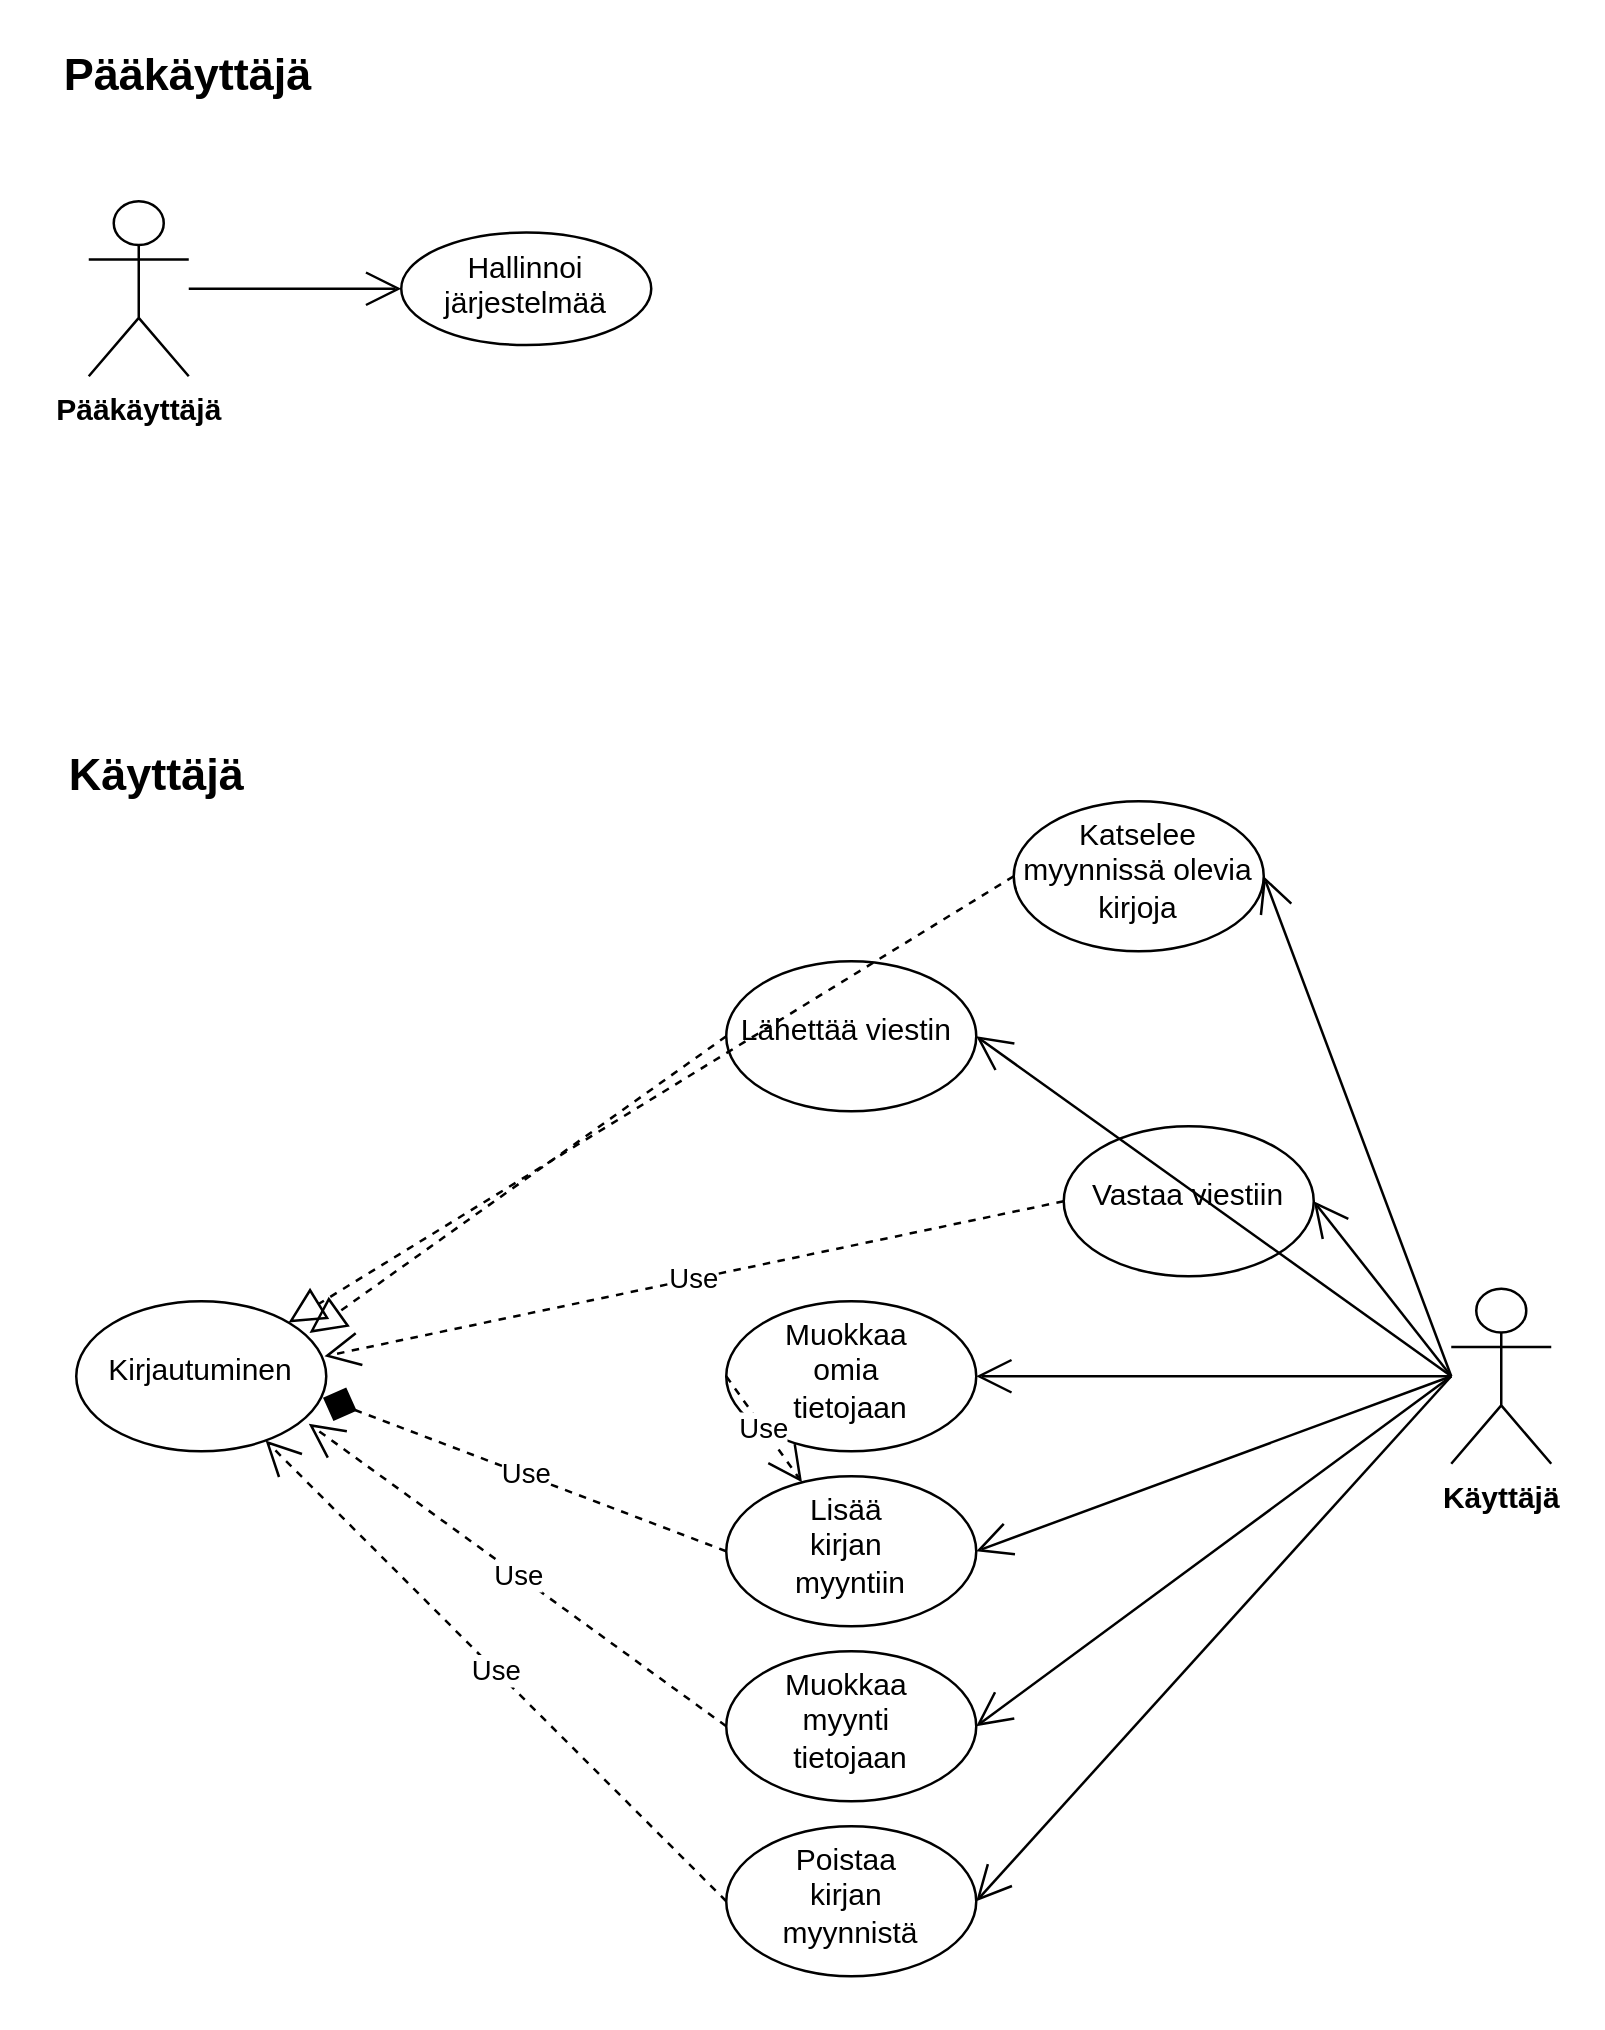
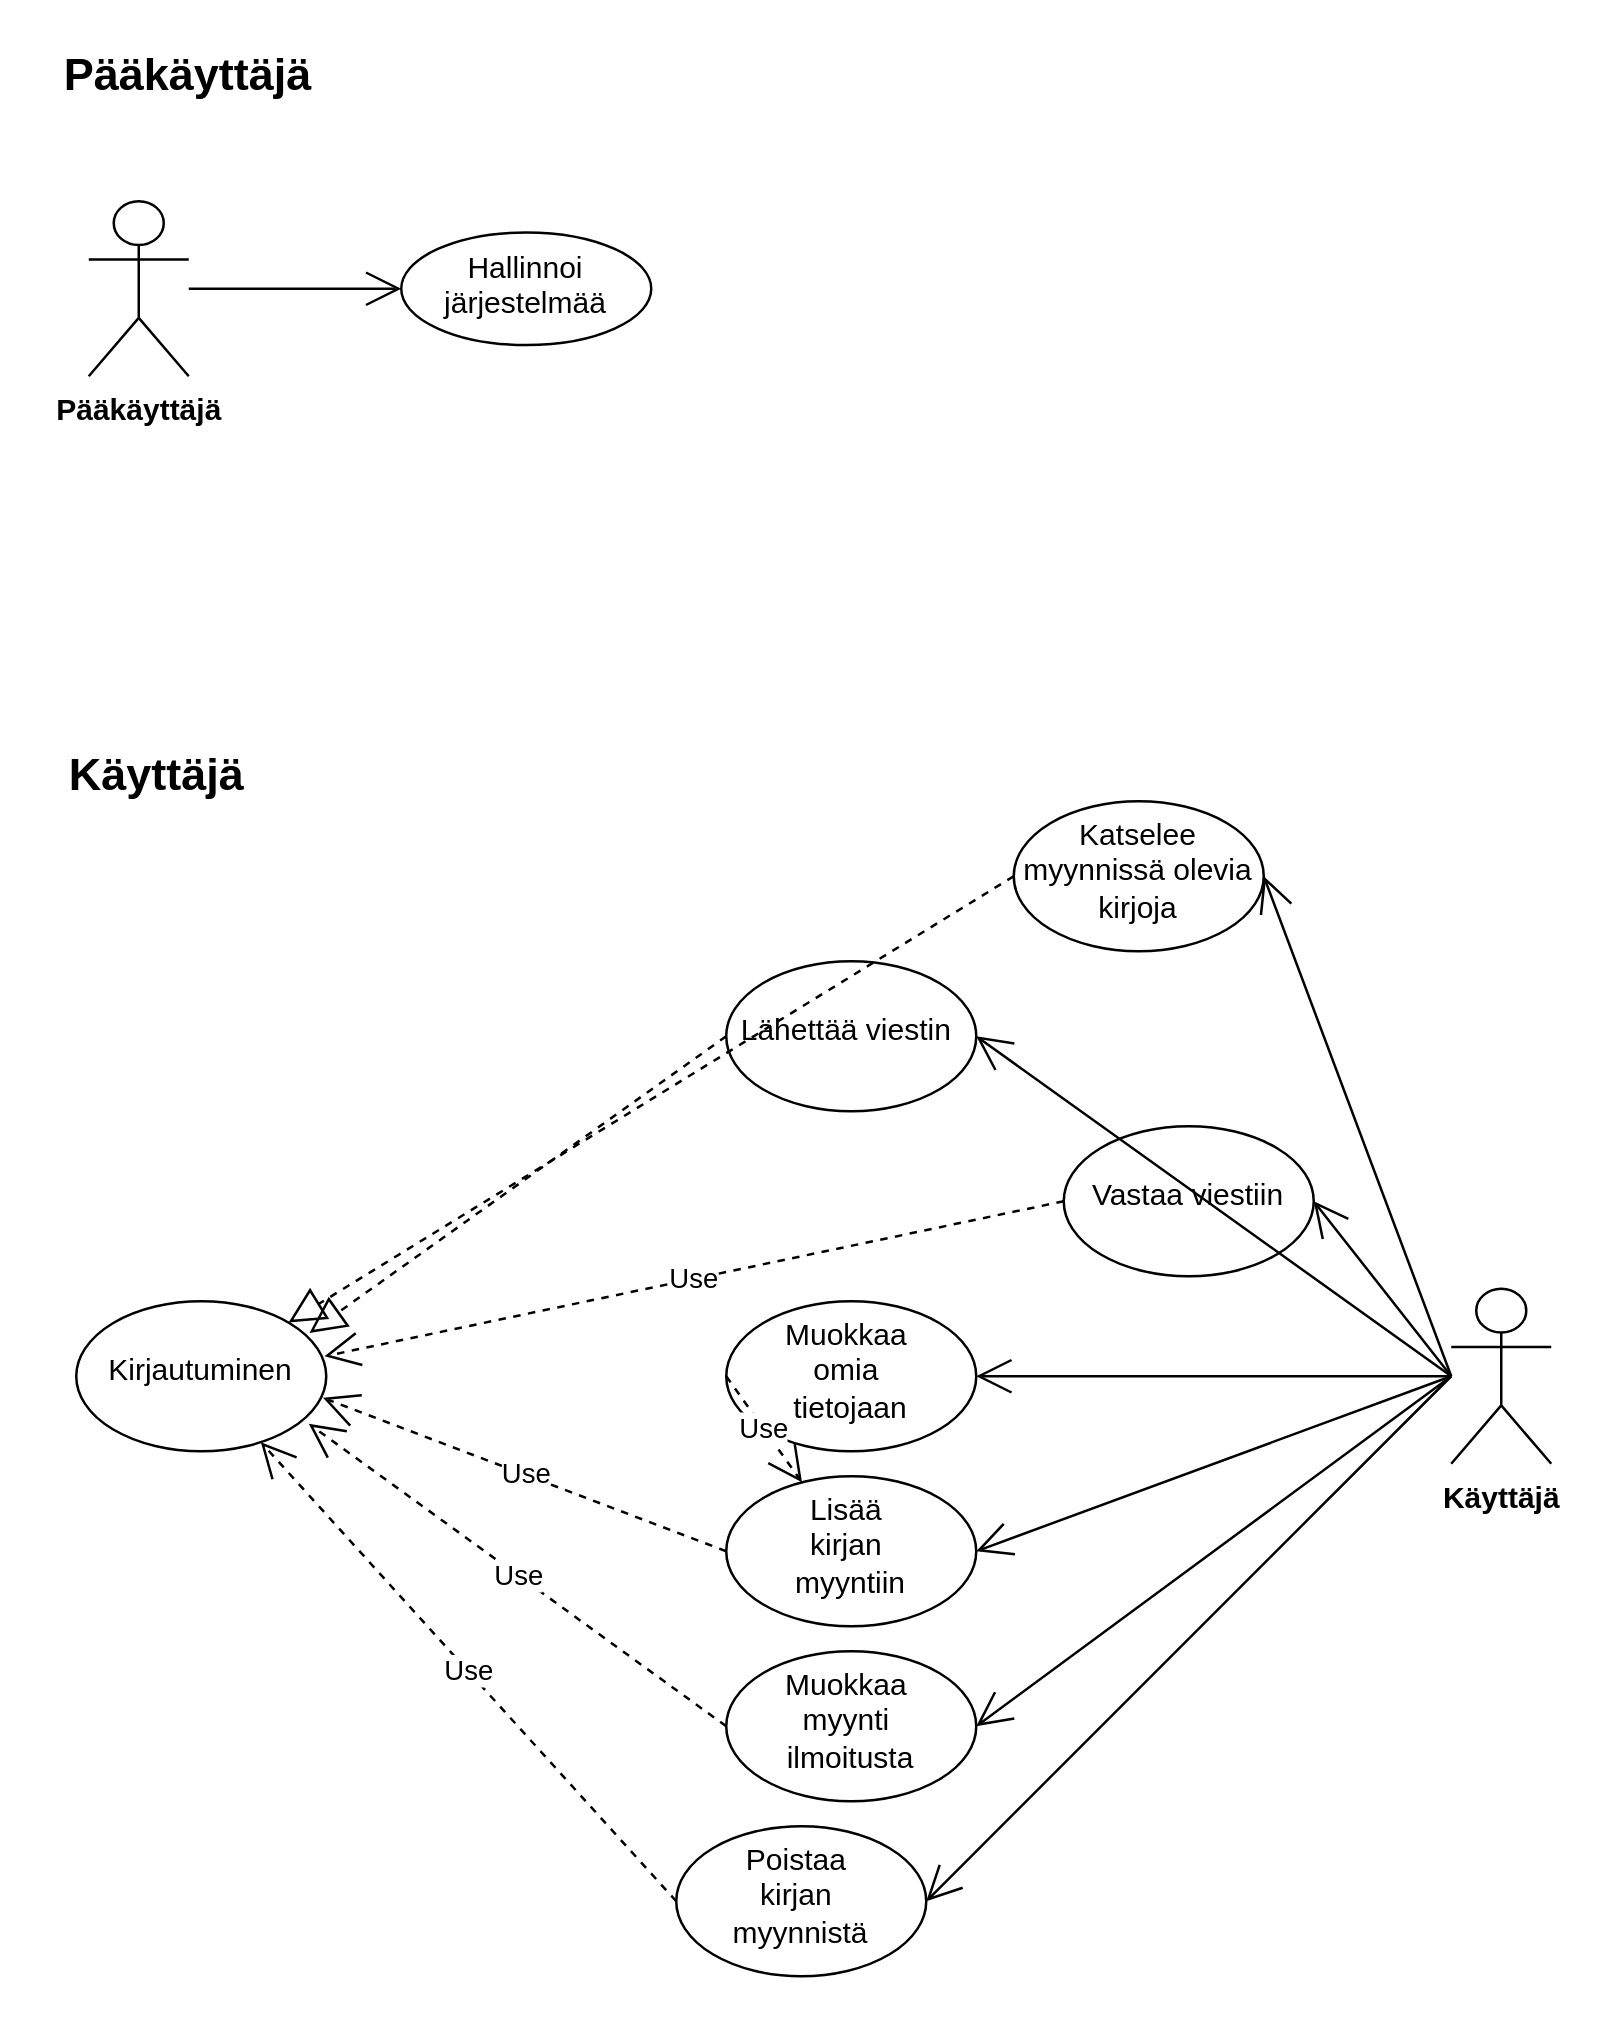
edge "Lisää kirjan myyntiin" -> "Kirjautuminen": arrowhead diamond -> open
node "Muokkaa myynti tietojaan": label "Muokkaa myynti tietojaan" -> "Muokkaa myynti ilmoitusta"
node "Poistaa kirjan myynnistä": moved (851, 1901) -> (801, 1901)
